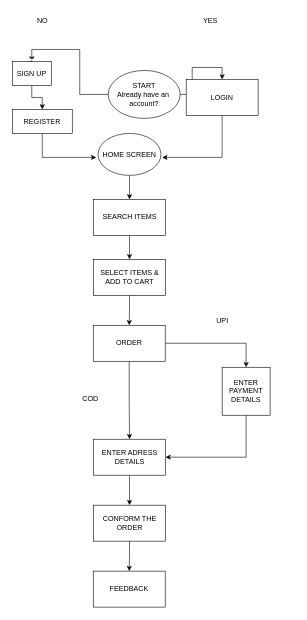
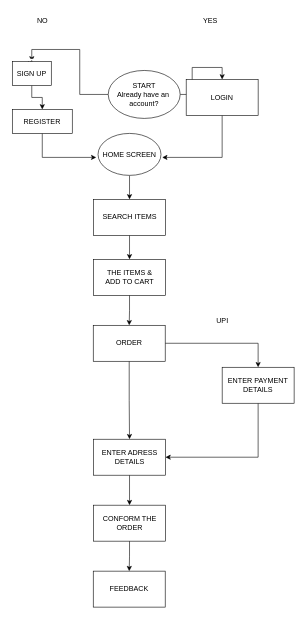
node "SELECT ITEMS & ADD TO CART": label "SELECT ITEMS & ADD TO CART" -> "THE ITEMS & ADD TO CART"
node "ENTER PAYMENT DETAILS": size 48x48 -> 72x36
node "COD": removed
